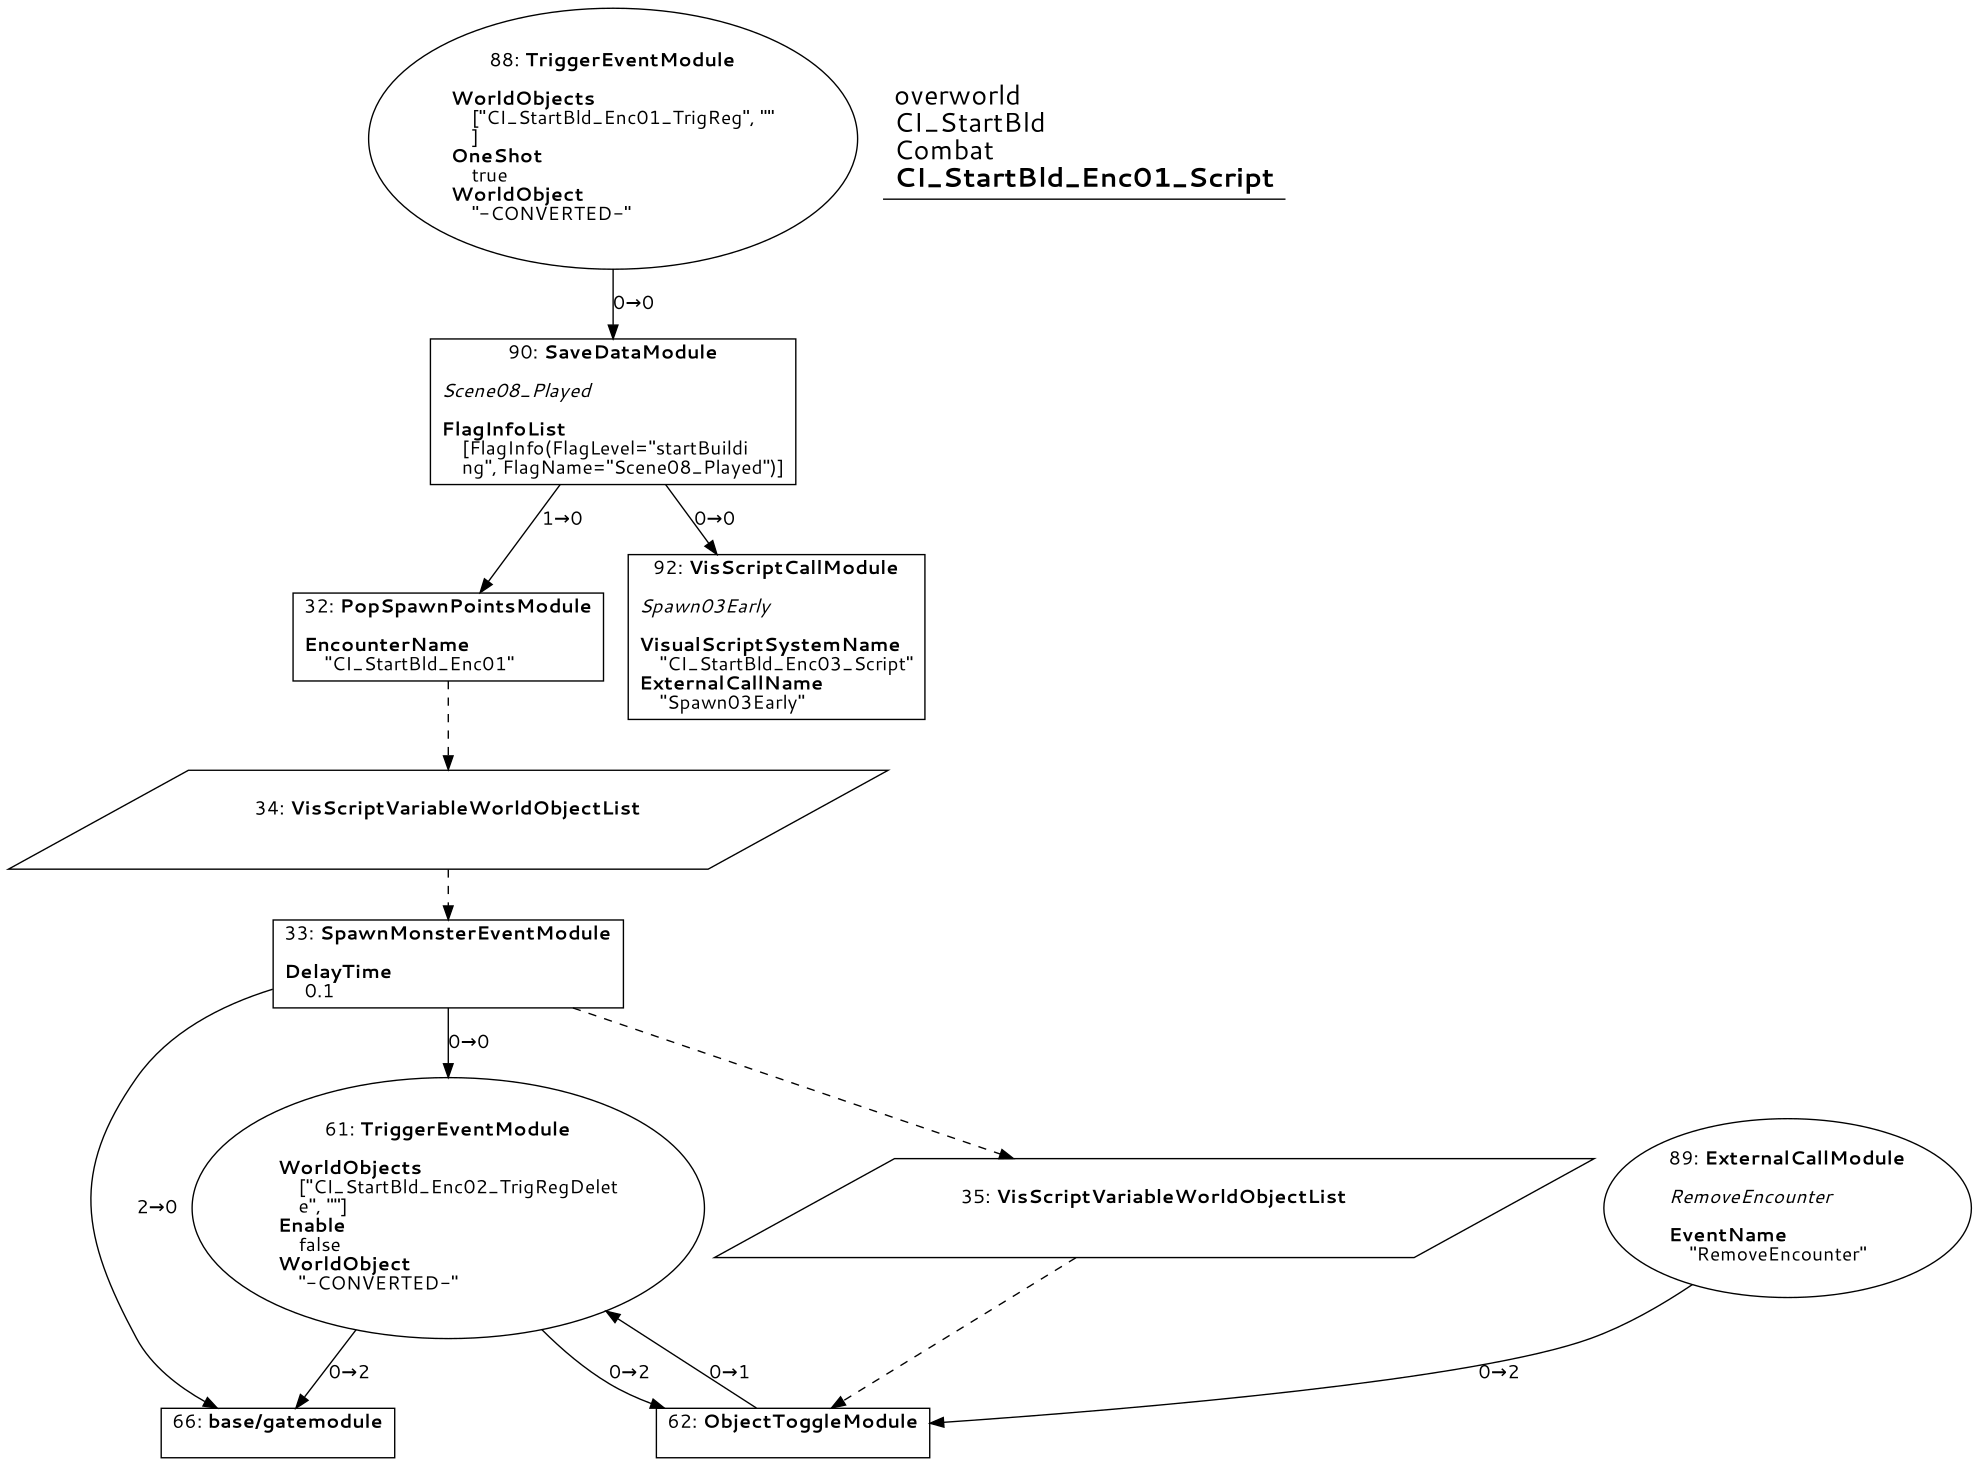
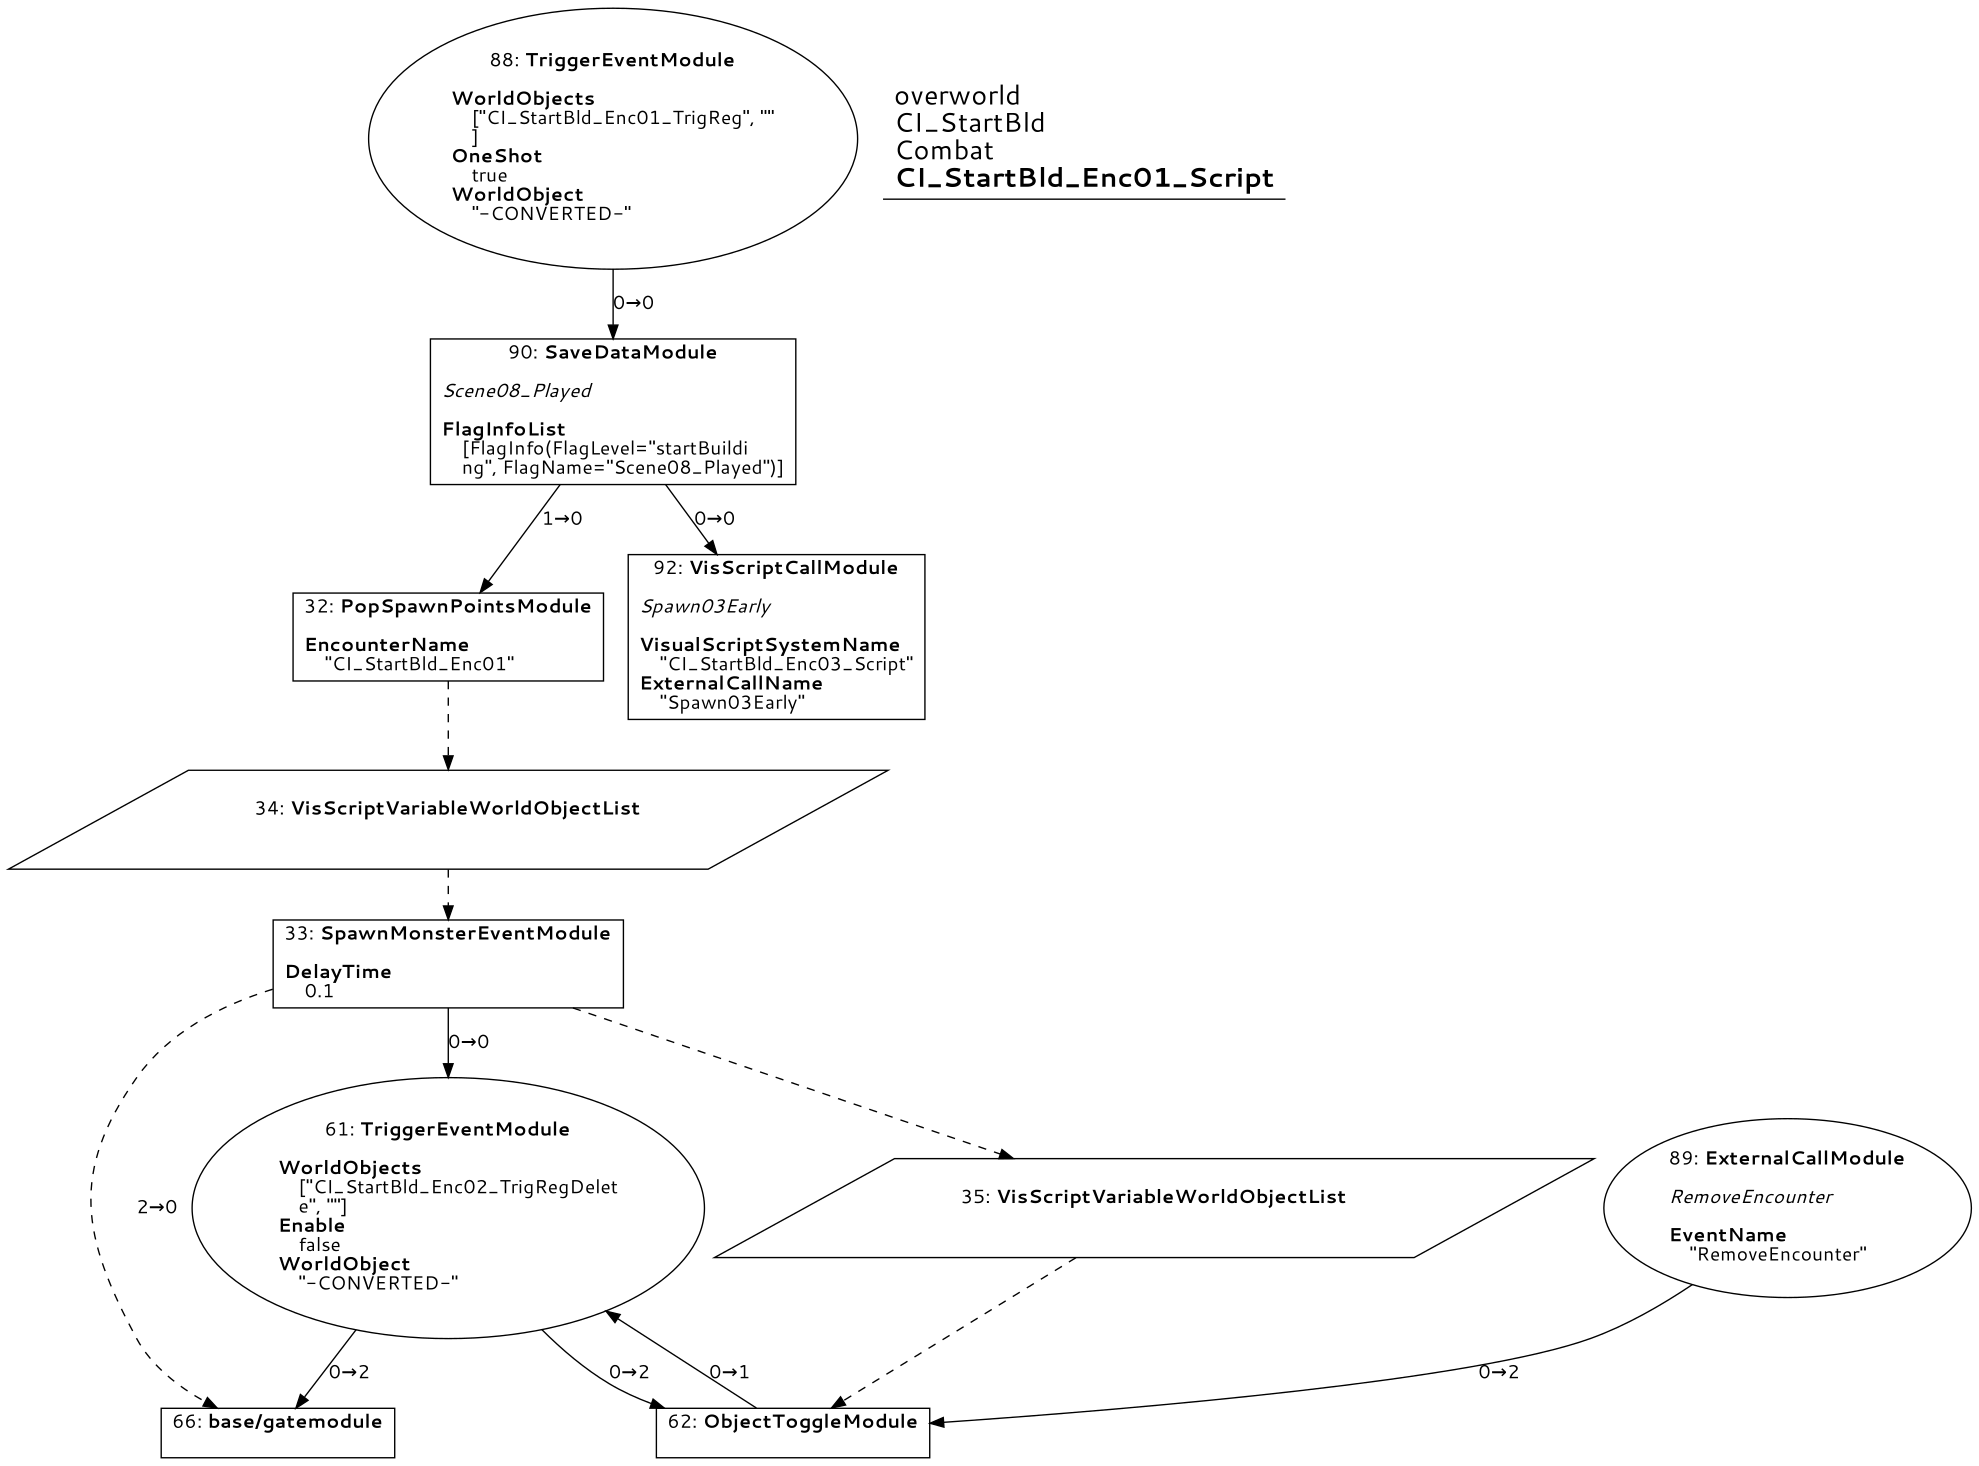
edge "33:" -> "66:": style solid -> dashed
